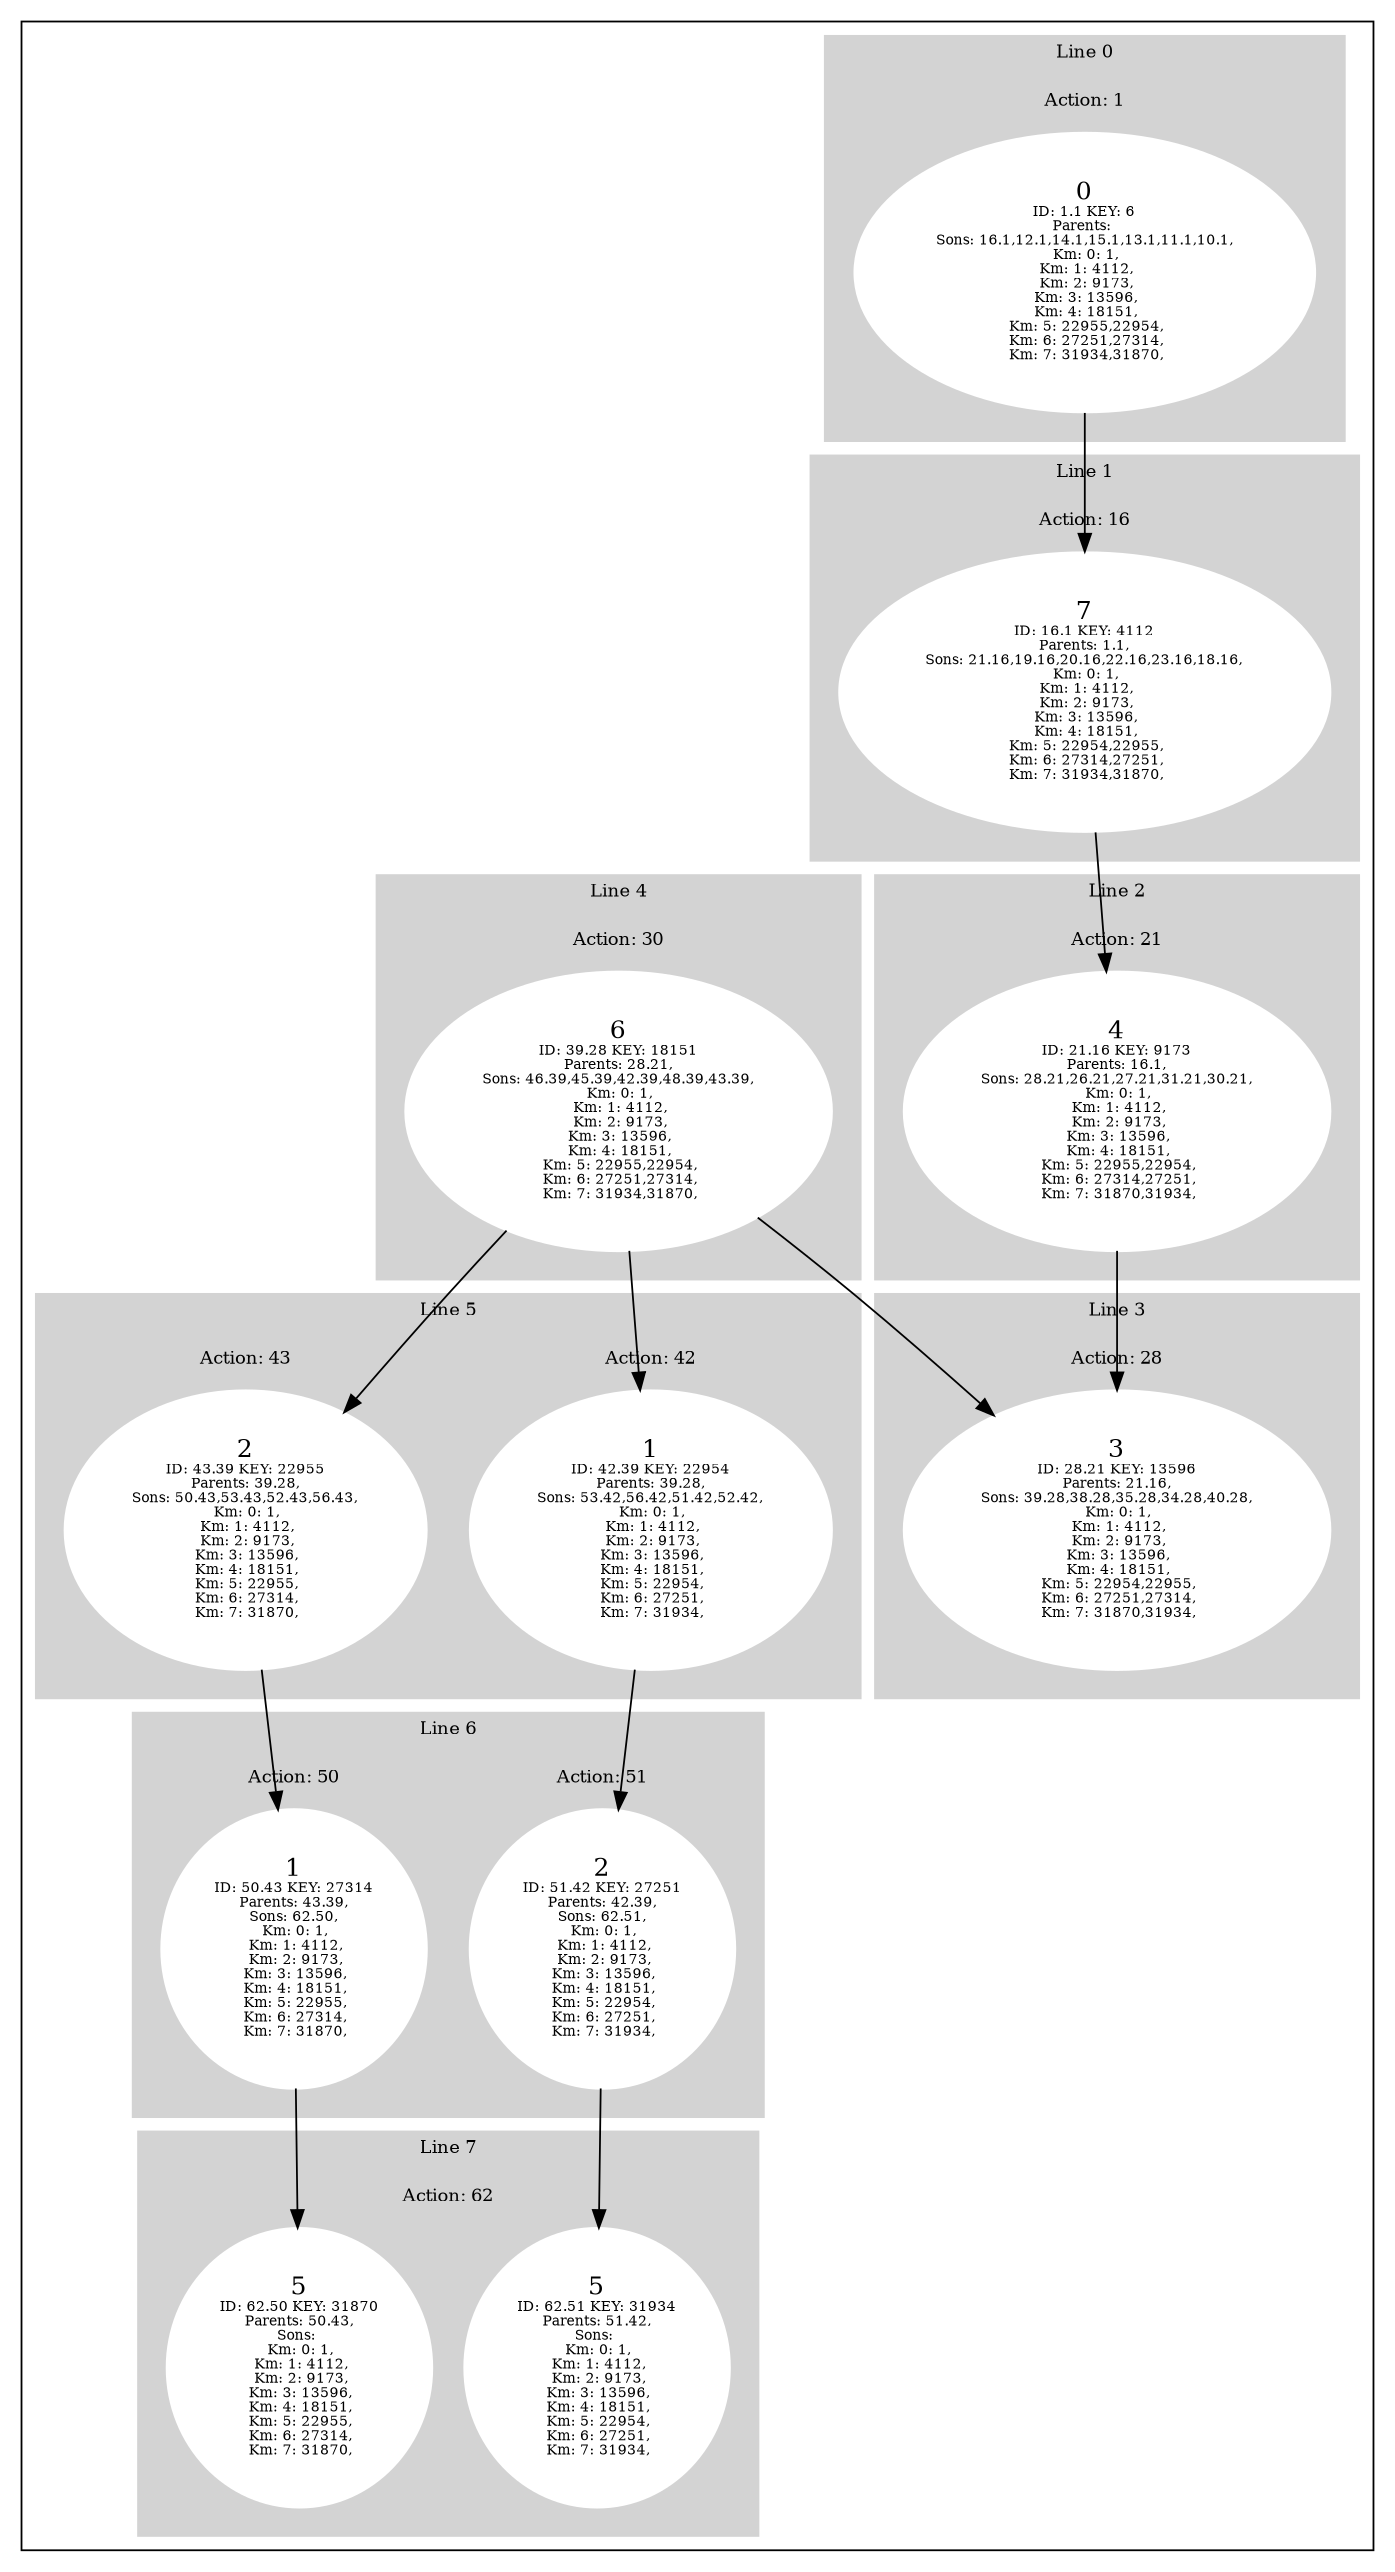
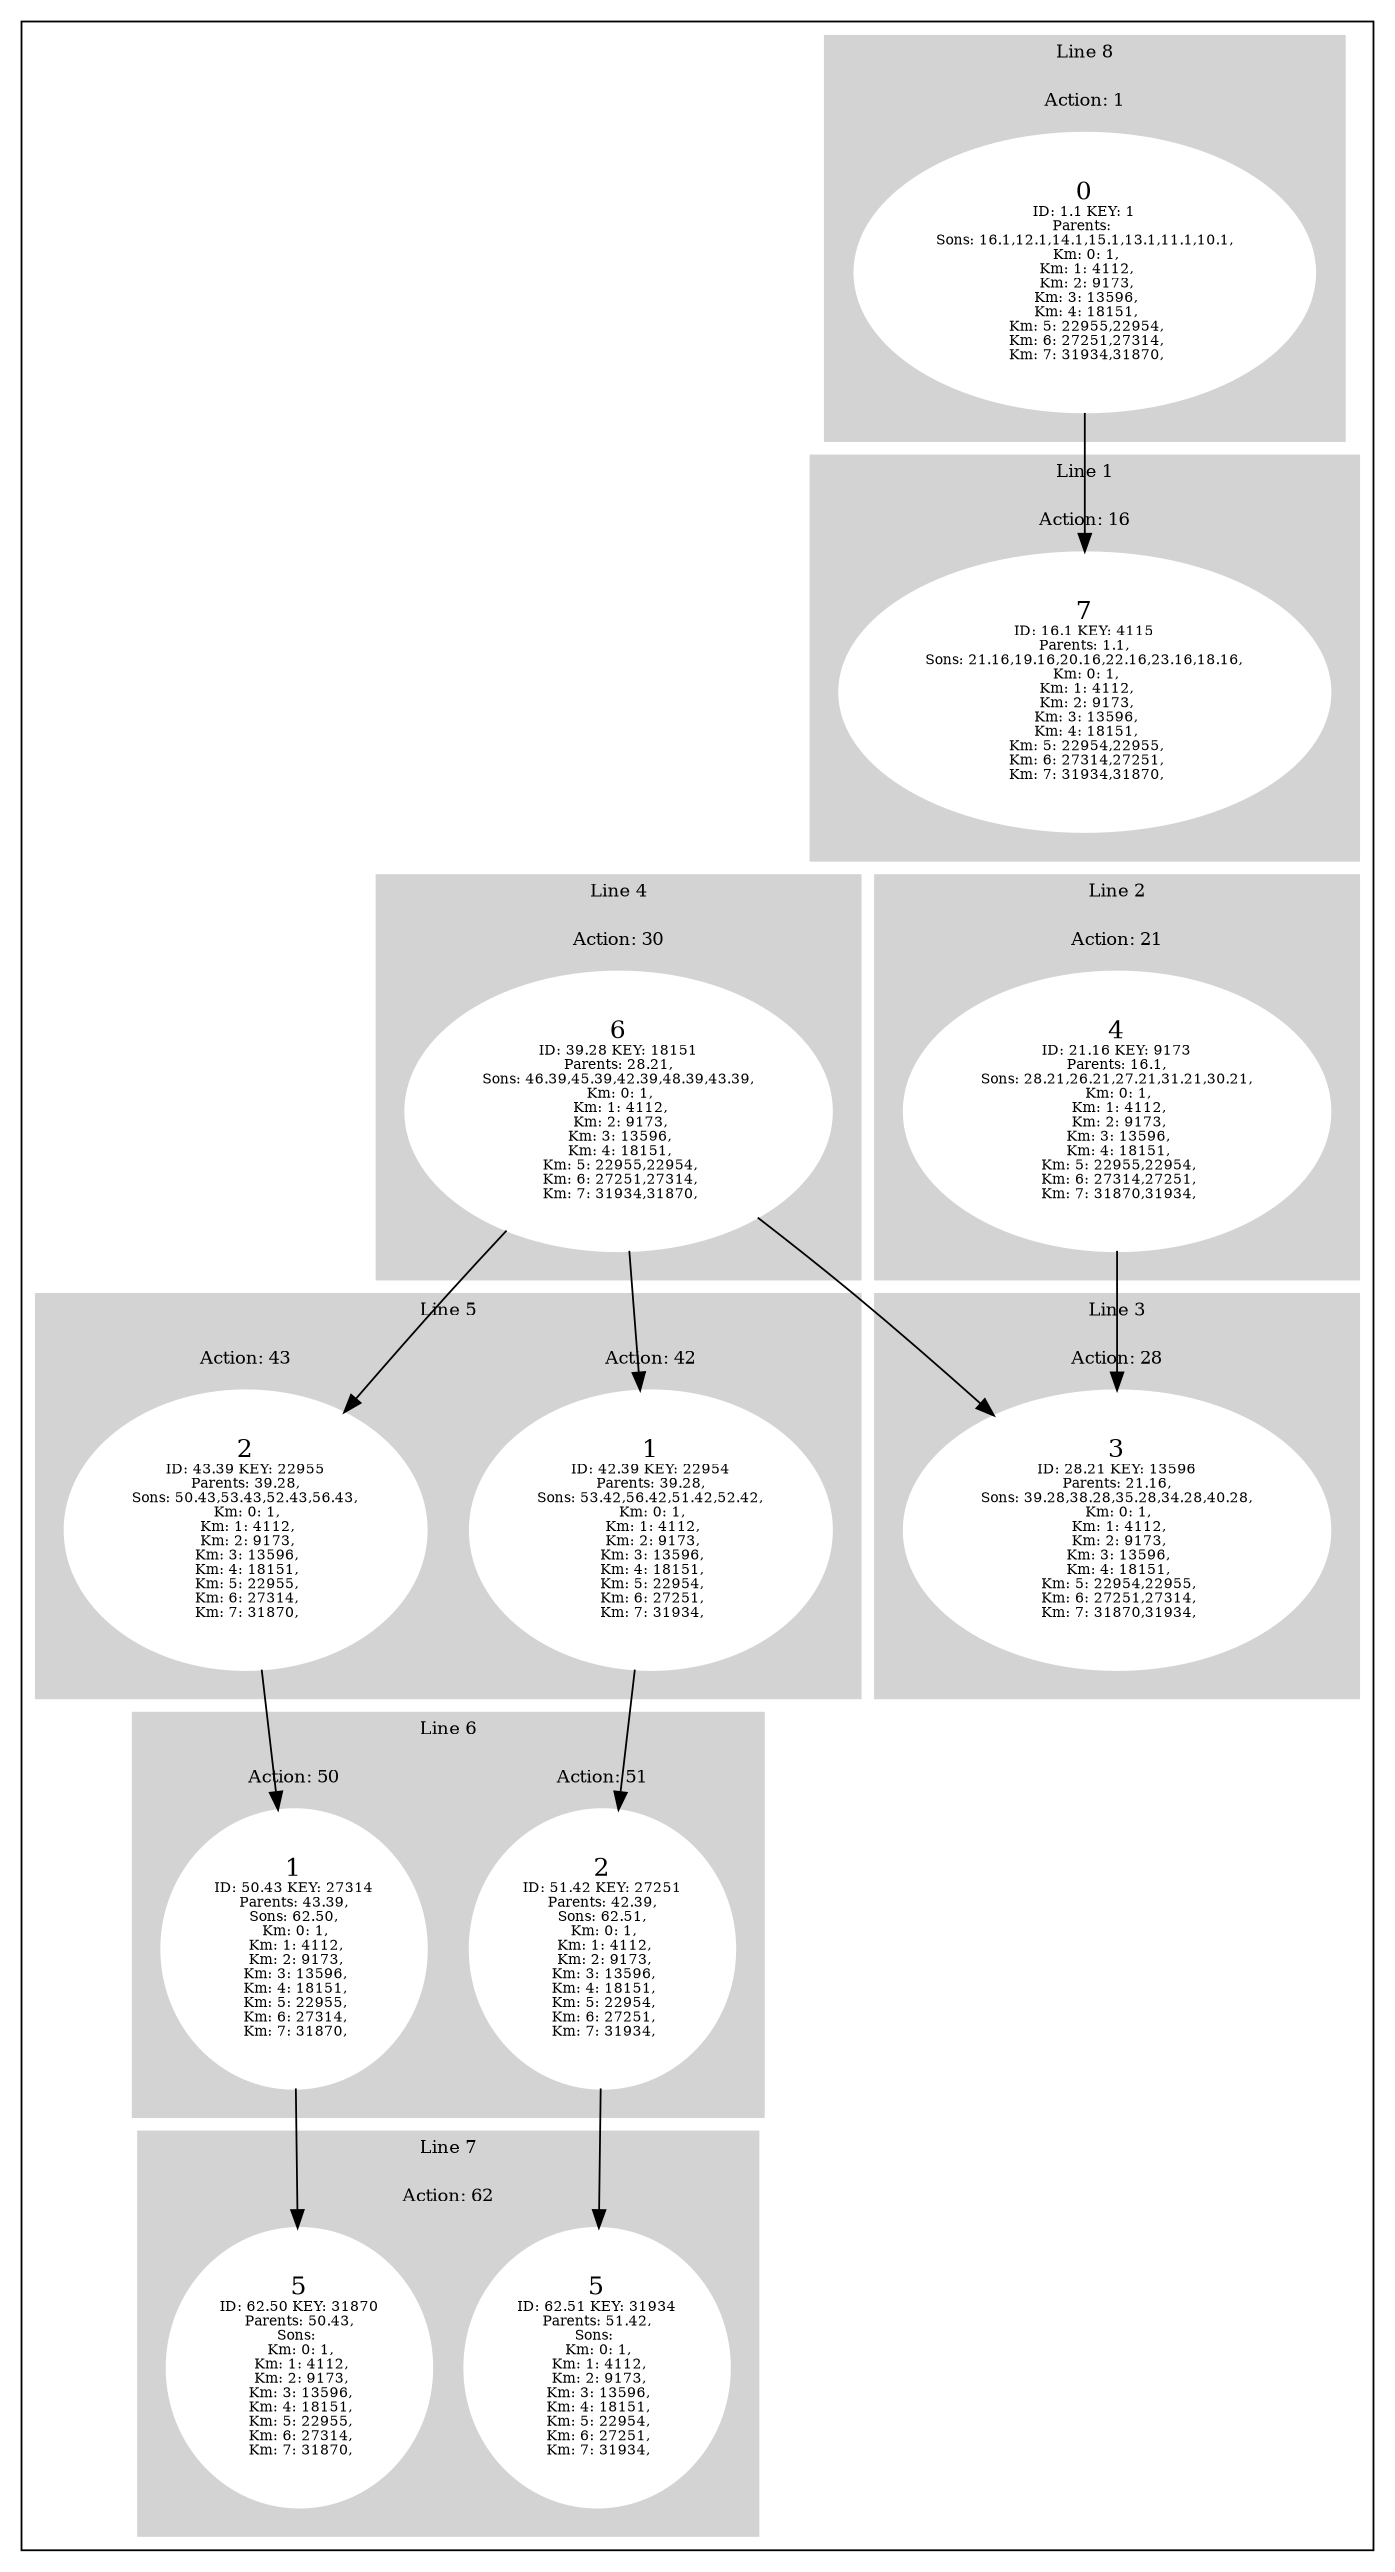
cluster "Line 0": label "Line 0" -> "Line 8"
node "0": text "ID: 1.1 KEY: 6" -> "ID: 1.1 KEY: 1"
node "7": text "ID: 16.1 KEY: 4112" -> "ID: 16.1 KEY: 4115"
edge "7" -> "4": removed
